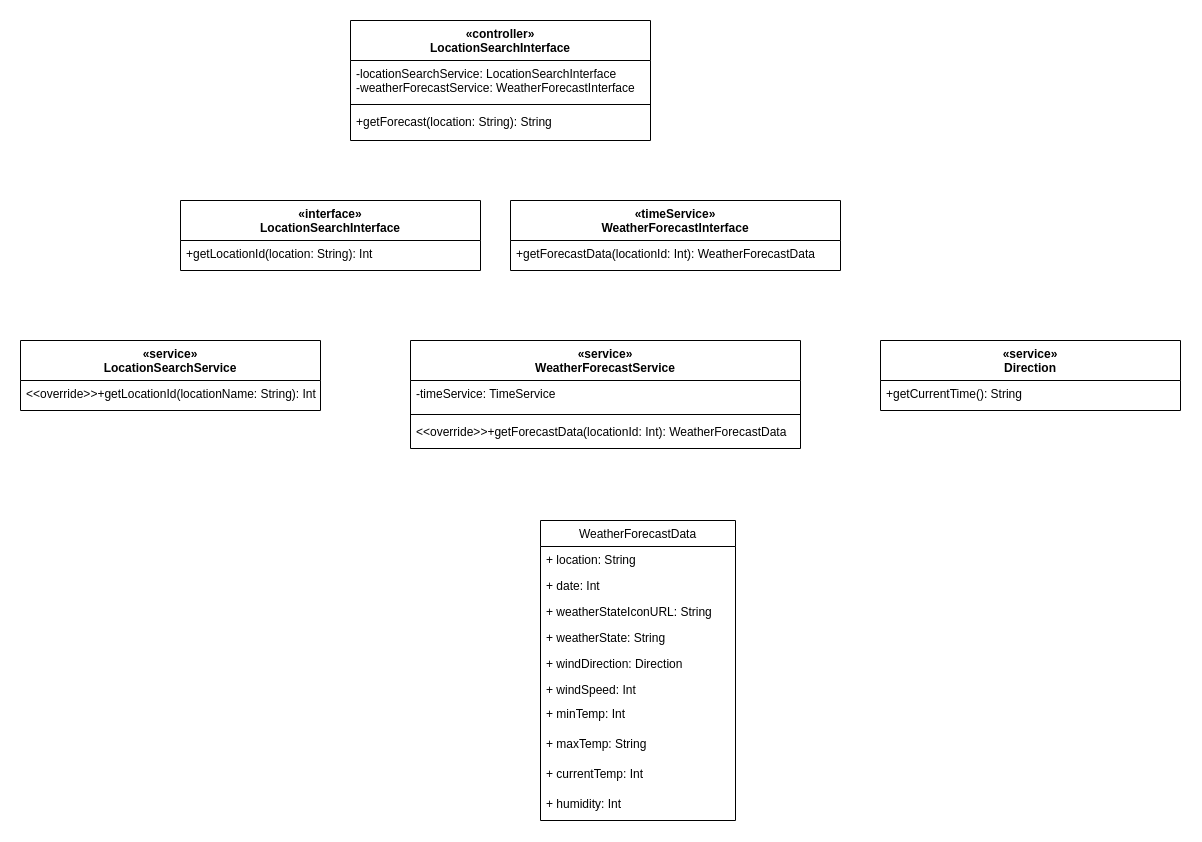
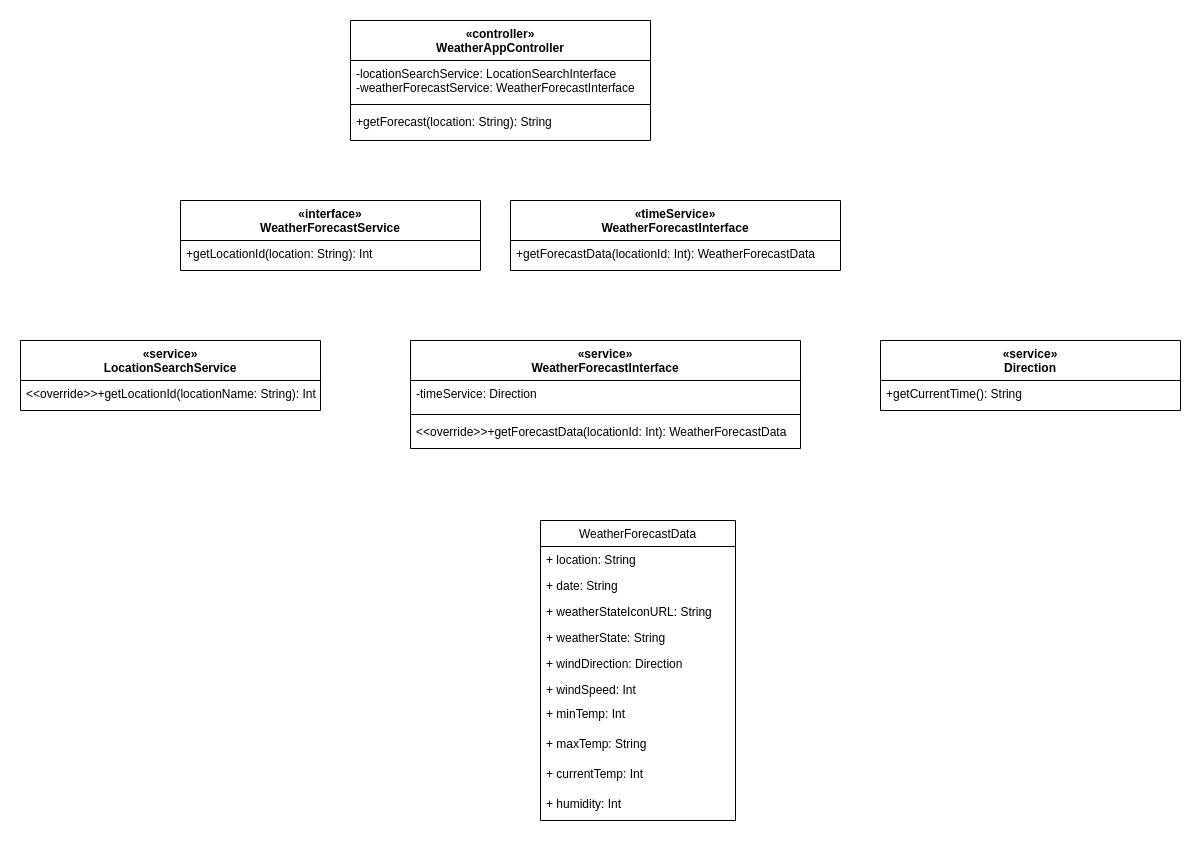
node "«controller» LocationSearchInterface": label "«controller» LocationSearchInterface" -> "«controller» WeatherAppController"
node "«interface» LocationSearchInterface": label "«interface» LocationSearchInterface" -> "«interface» WeatherForecastService"
node "«service» WeatherForecastService": label "«service» WeatherForecastService" -> "«service» WeatherForecastInterface"
node "-timeService: TimeService": label "-timeService: TimeService" -> "-timeService: Direction"
node "+ date: Int": label "+ date: Int" -> "+ date: String"
